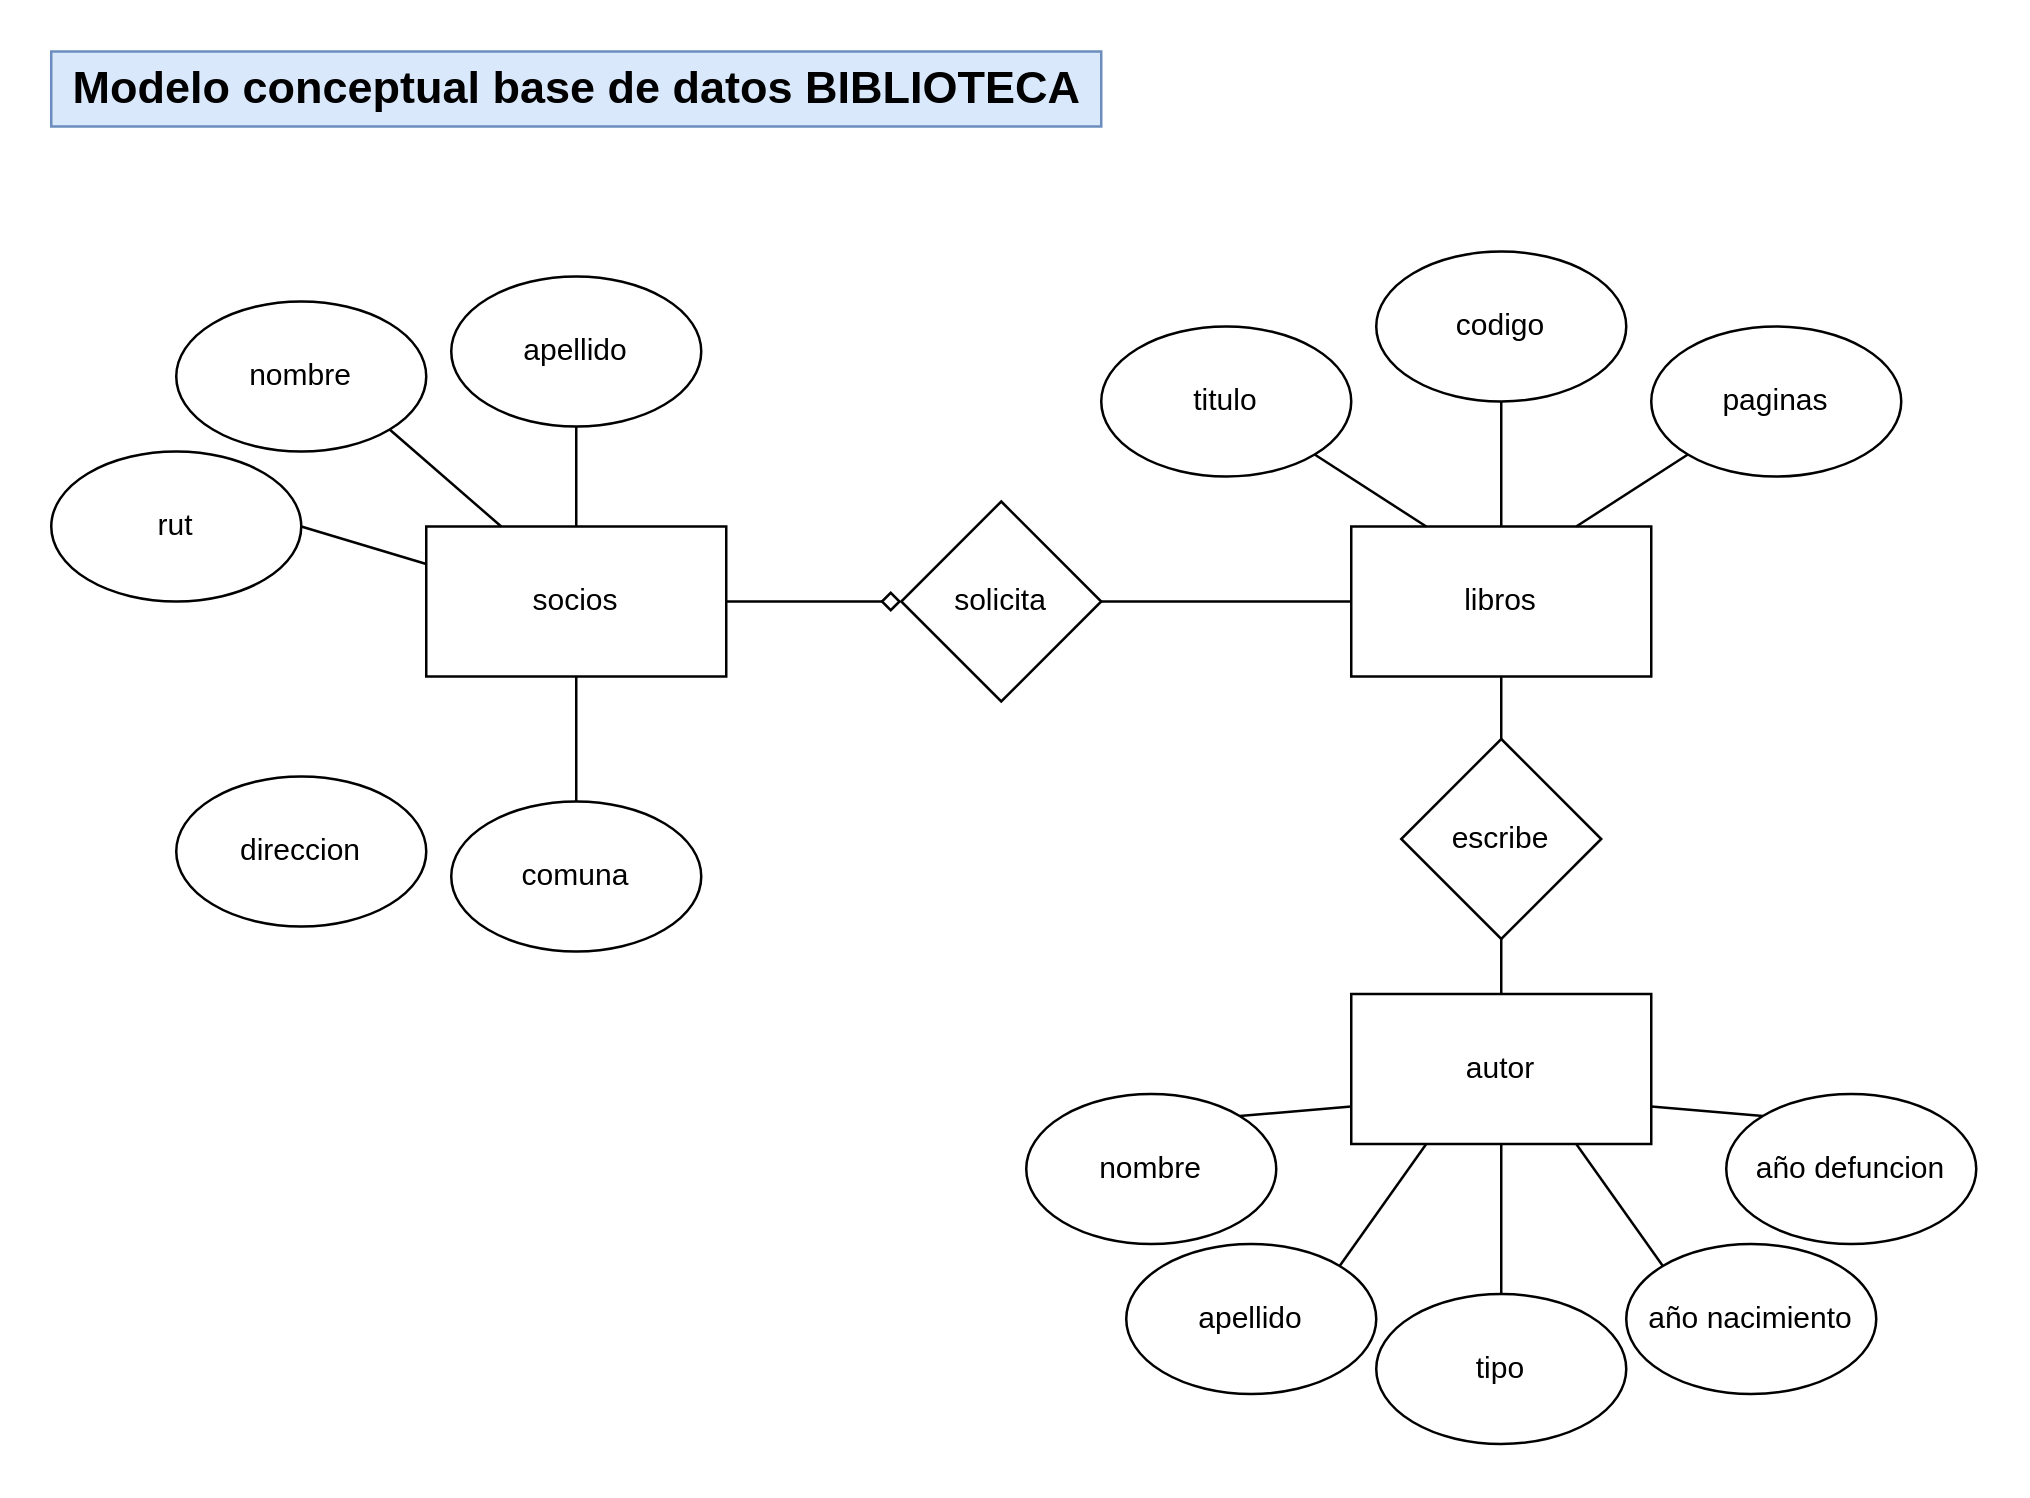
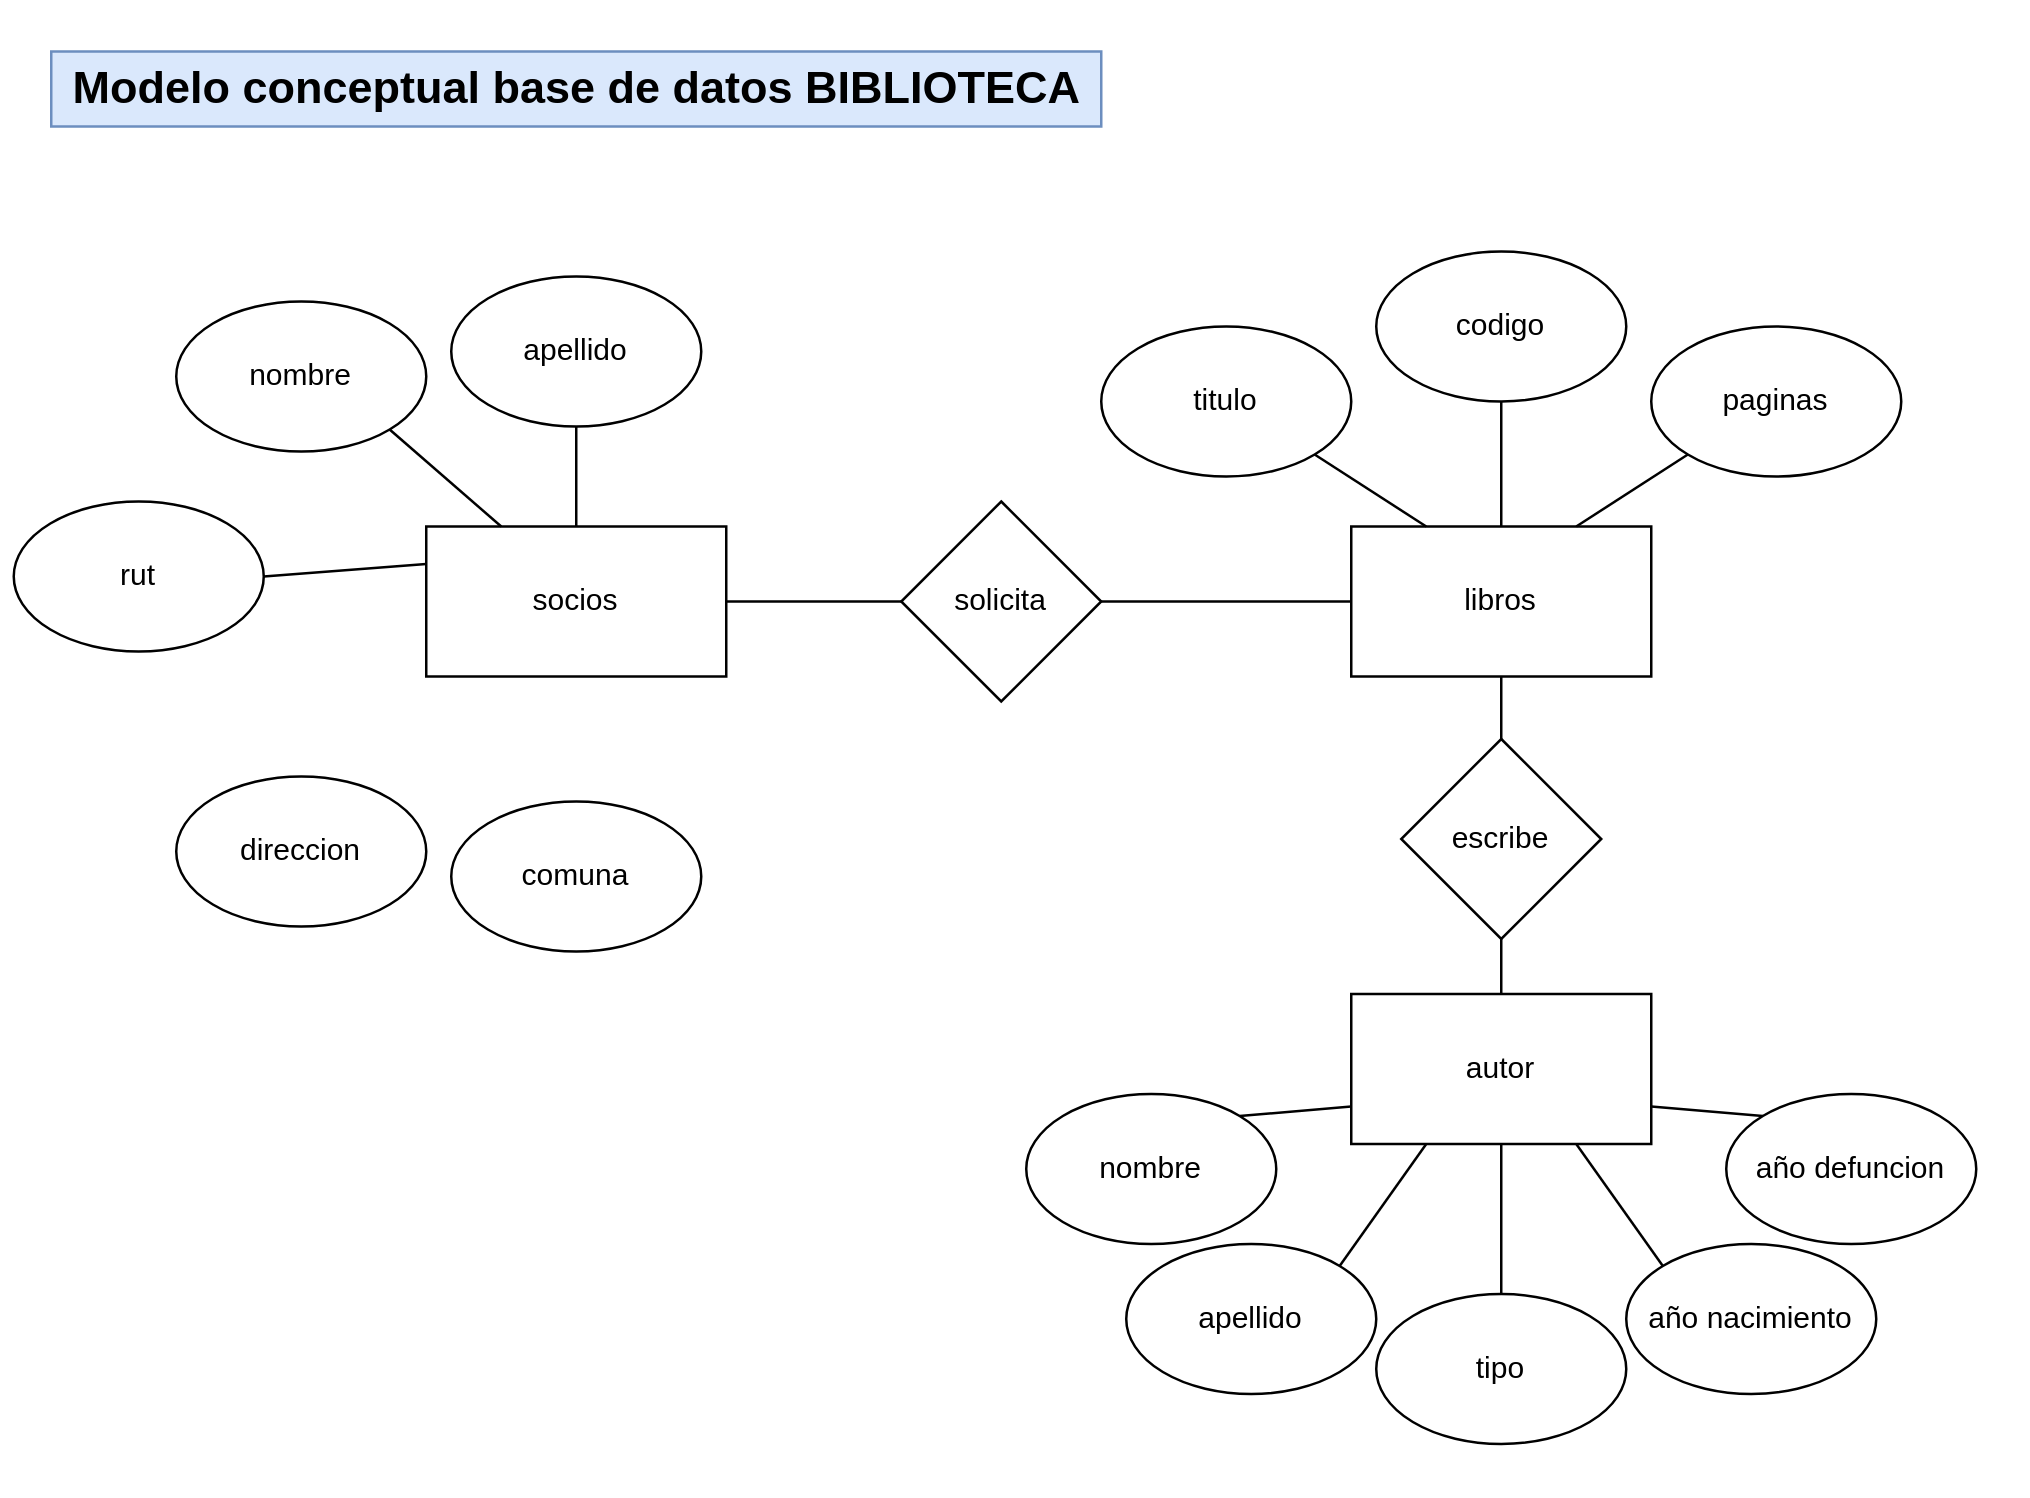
node "rut": moved (176, 526) -> (139, 576)
edge "socios" -> "solicita": arrowhead diamond -> none
edge "socios" -- "comuna": removed
